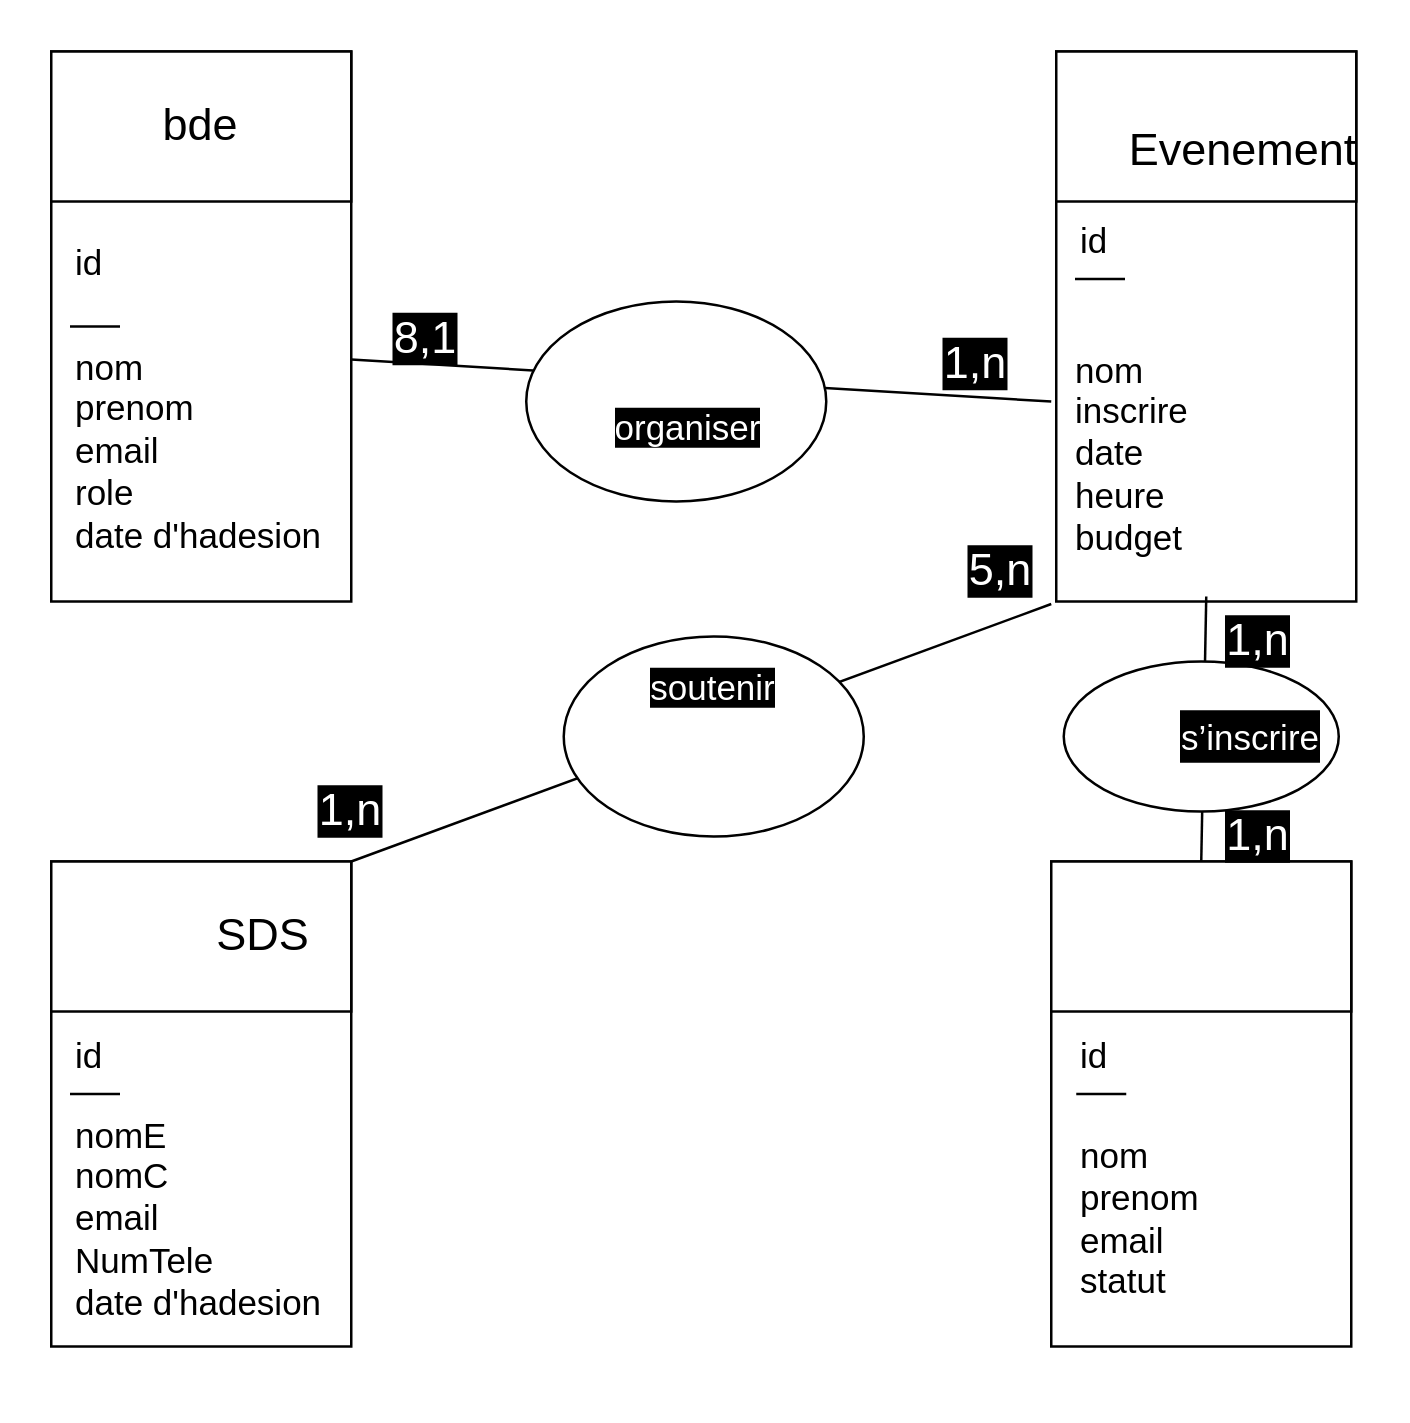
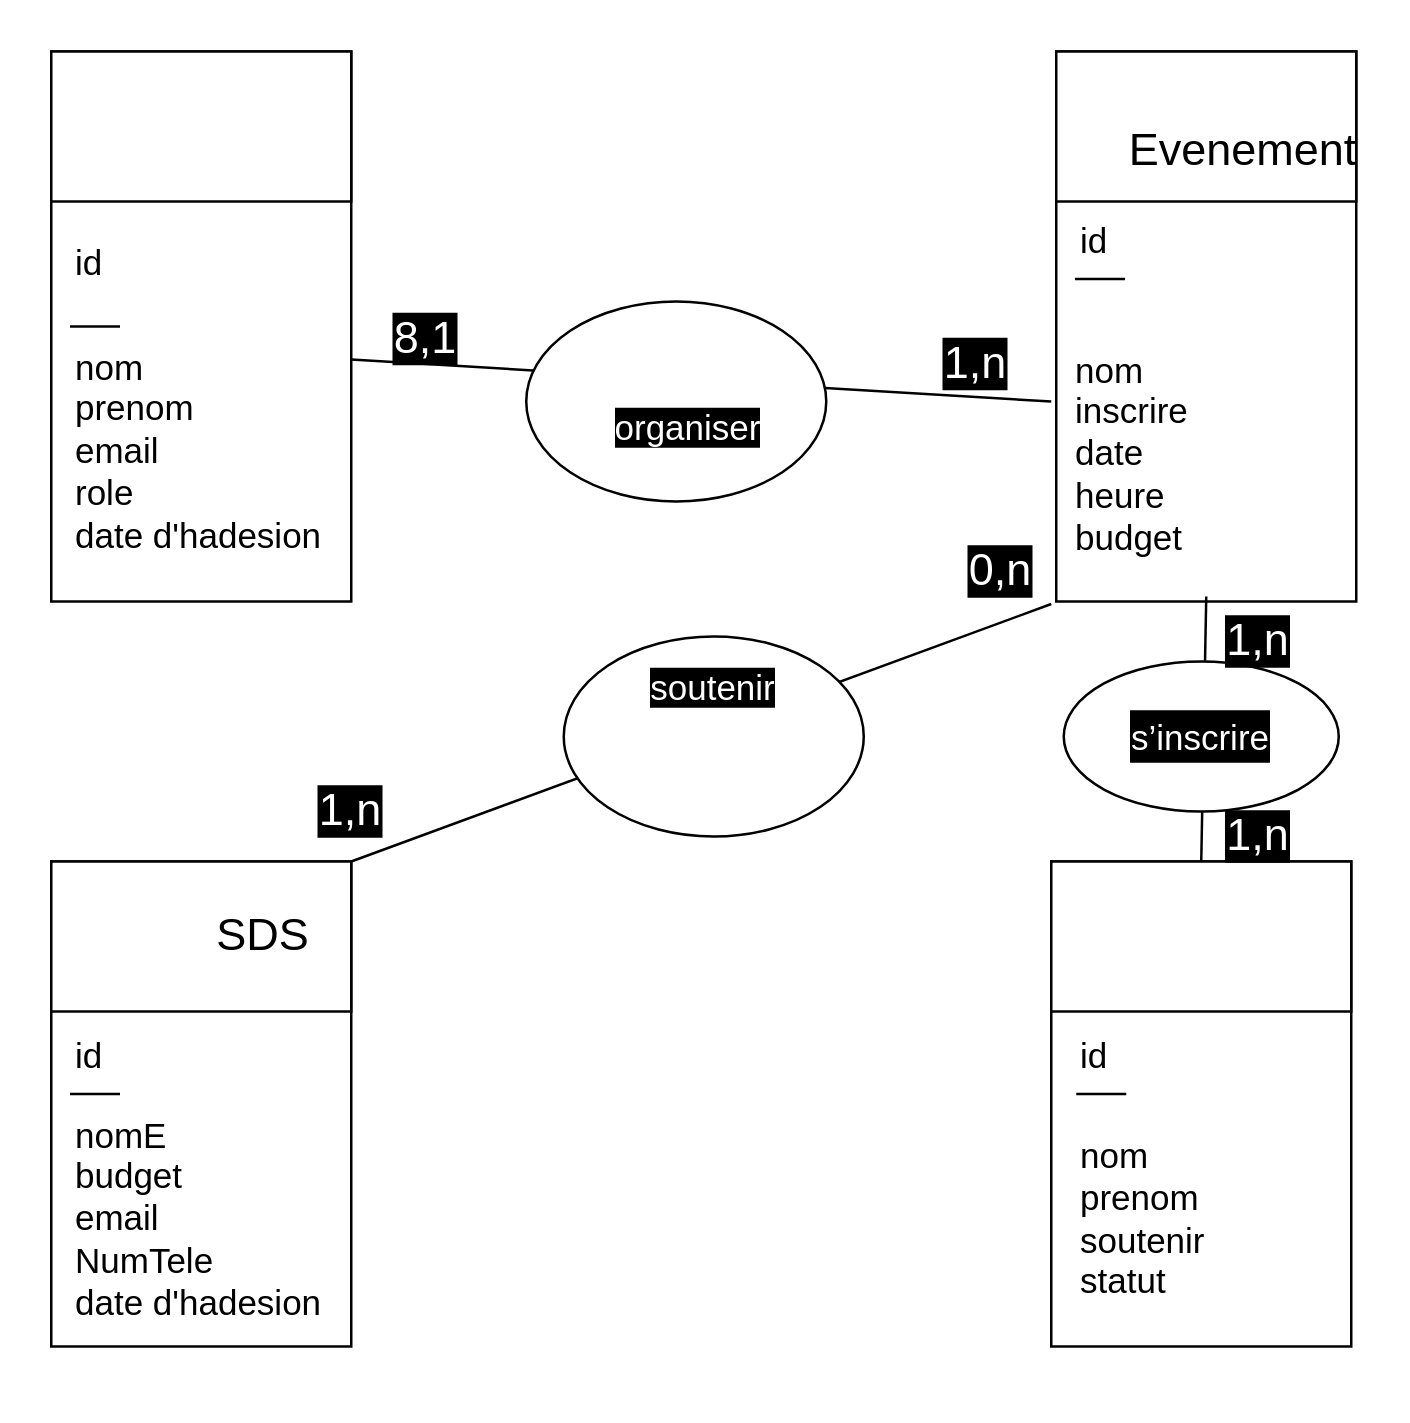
node "bde": removed
node "5,n": label "5,n" -> "0,n"
node "s’inscrire": moved (1251, 736) -> (1201, 736)
node "nomE nomC email NumTele date d'hadesion": label "nomE nomC email NumTele date d'hadesion" -> "nomE budget email NumTele date d'hadesion"
node "nom prenom email statut": label "nom prenom email statut" -> "nom prenom soutenir statut"
